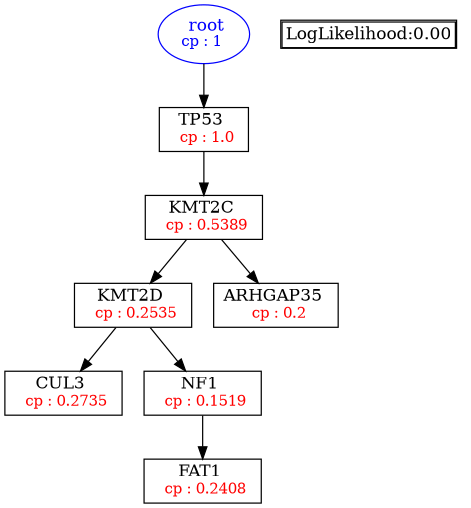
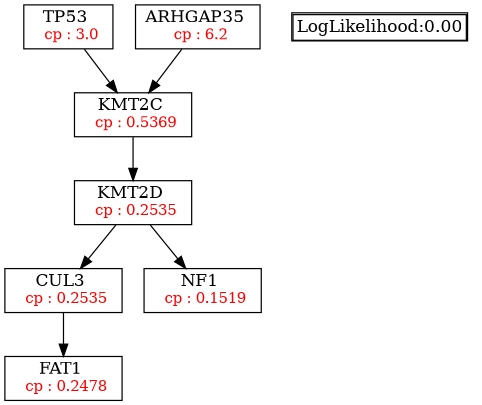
node "root": removed
node "TP53": text "cp : 1.0" -> "cp : 3.0"
node "KMT2C": text "cp : 0.5389" -> "cp : 0.5369"
edge "KMT2C" -> "ARHGAP35": reversed
node "ARHGAP35": text "cp : 0.2" -> "cp : 6.2"
node "CUL3": text "cp : 0.2735" -> "cp : 0.2535"
edge "NF1" -> "FAT1": now "CUL3" -> "FAT1"
node "FAT1": text "cp : 0.2408" -> "cp : 0.2478"
